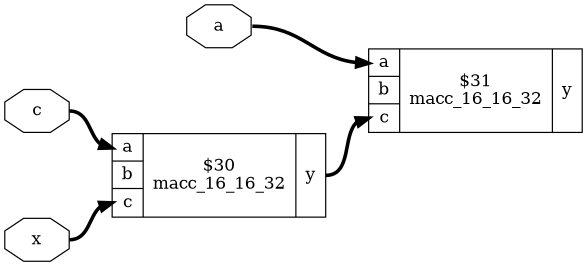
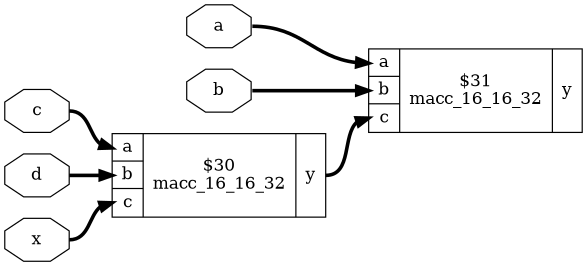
node "b": added
node "d": added
